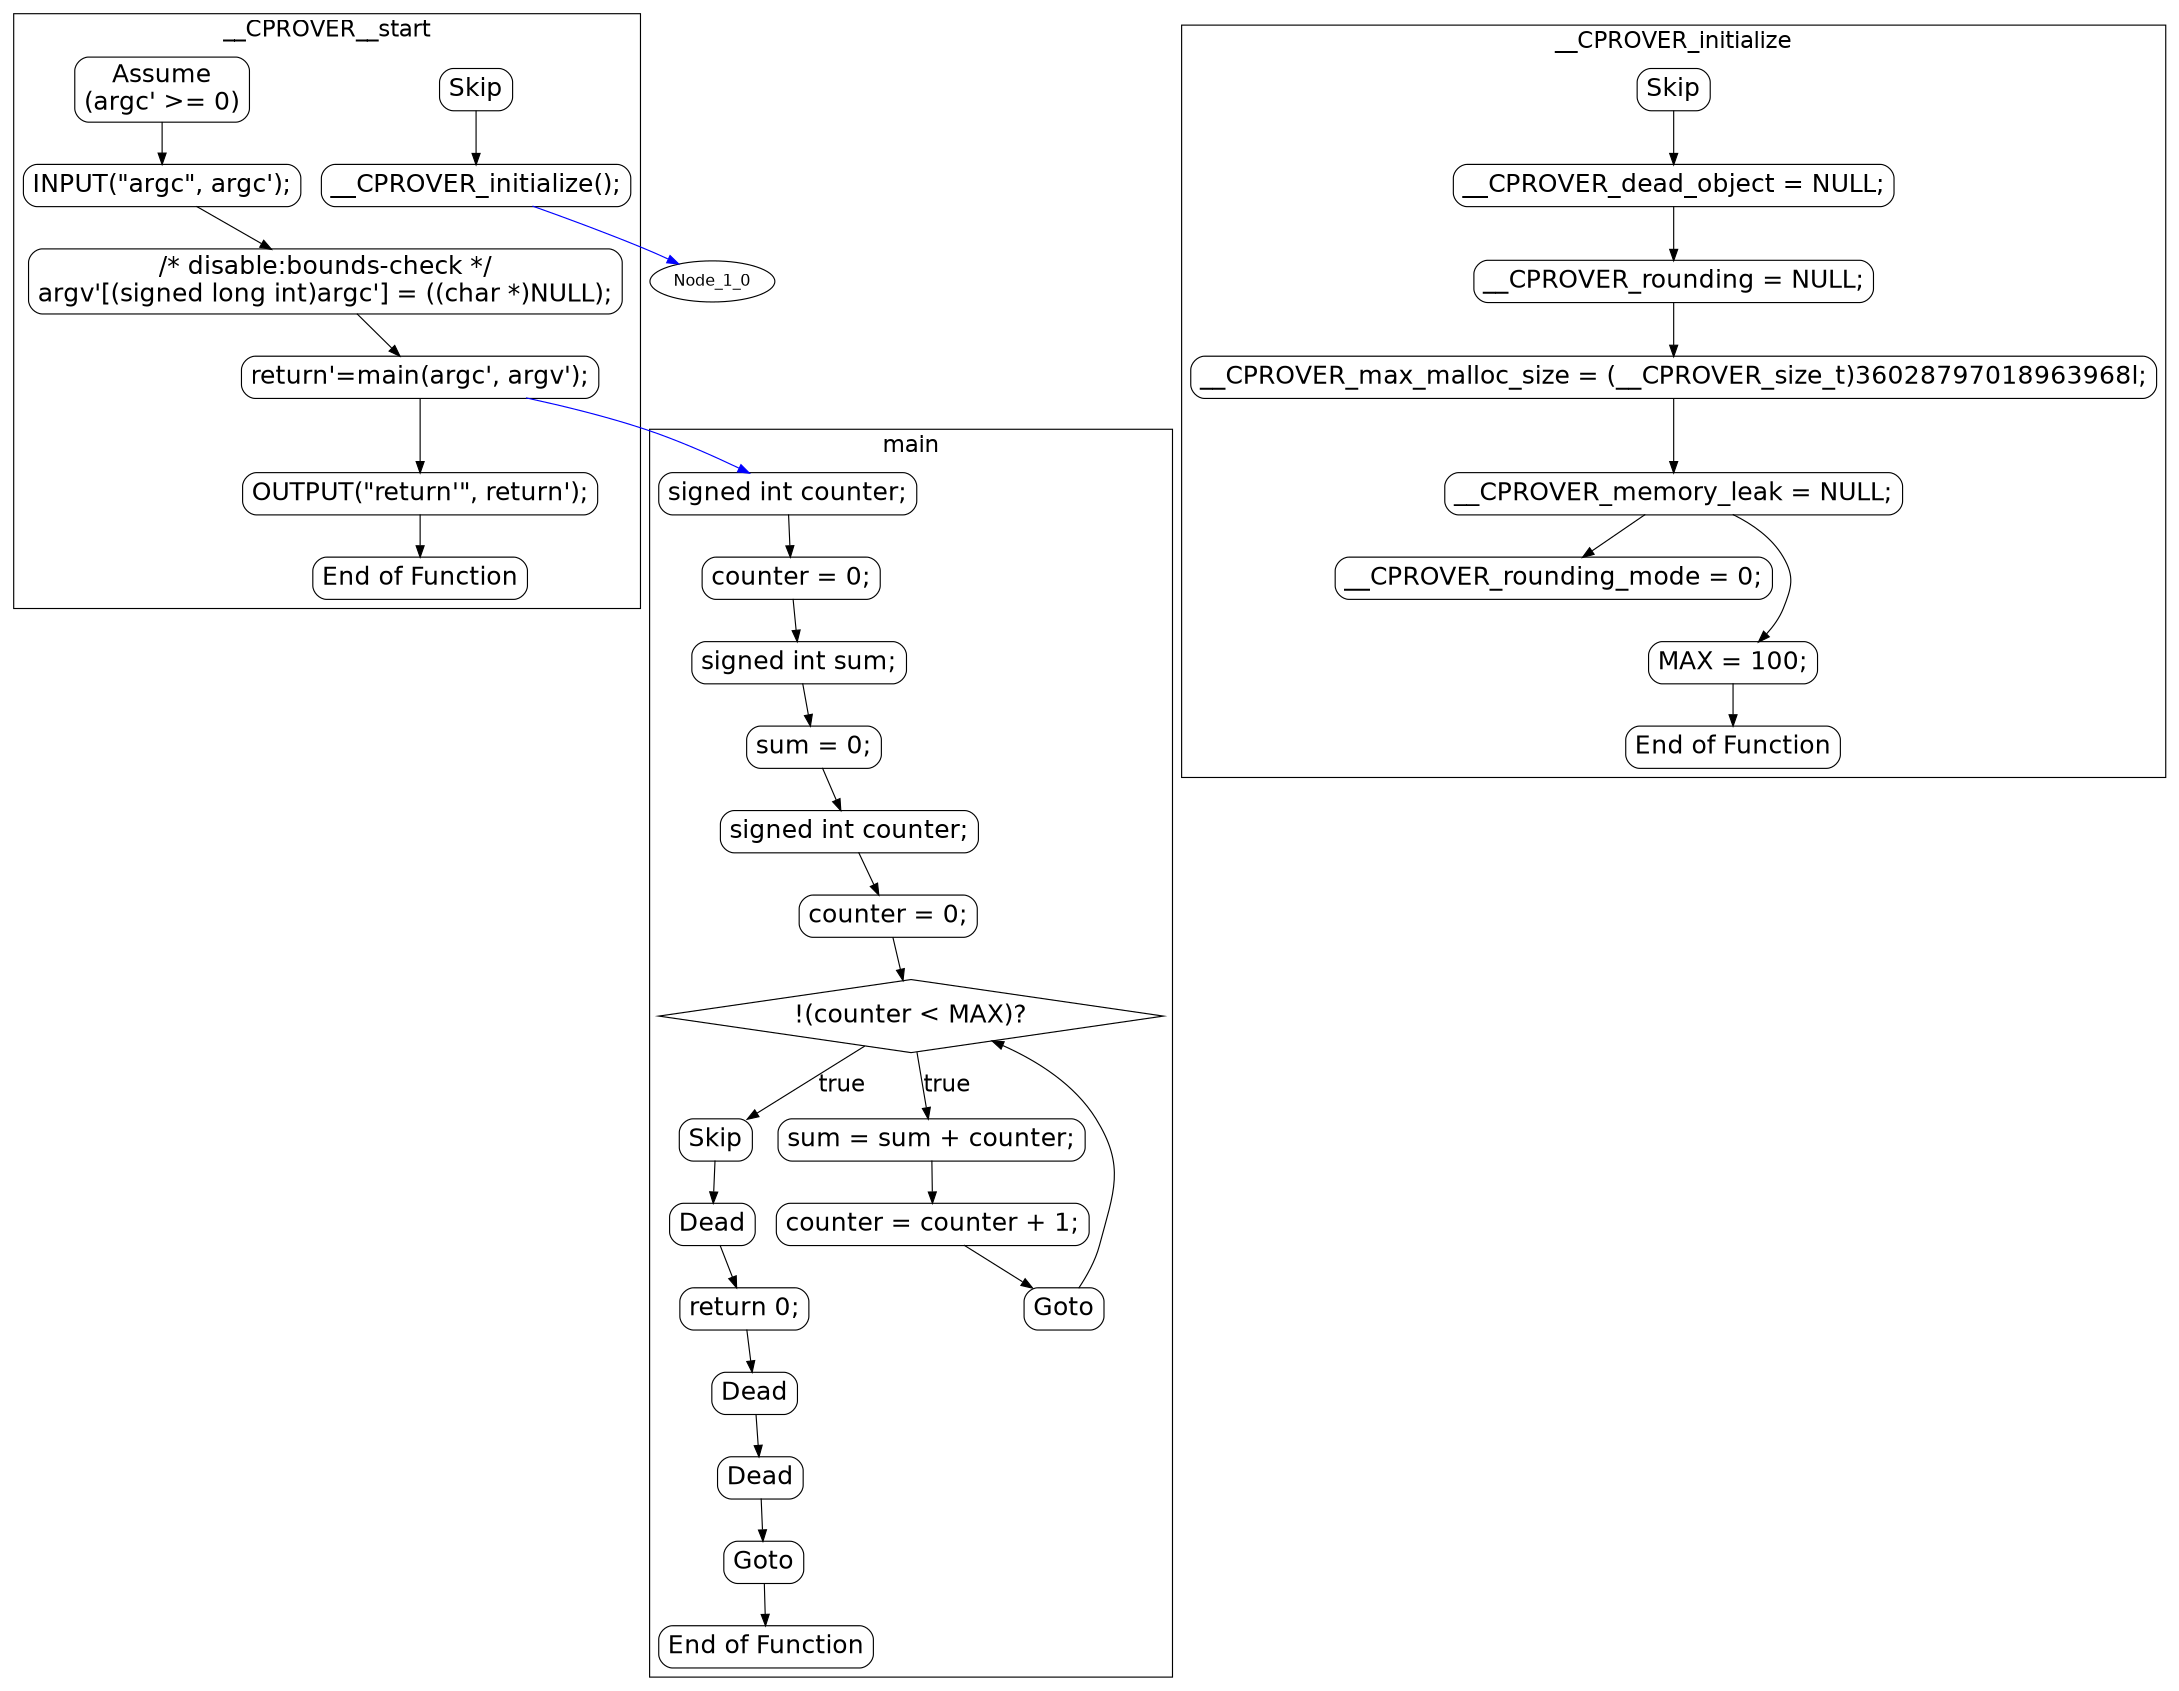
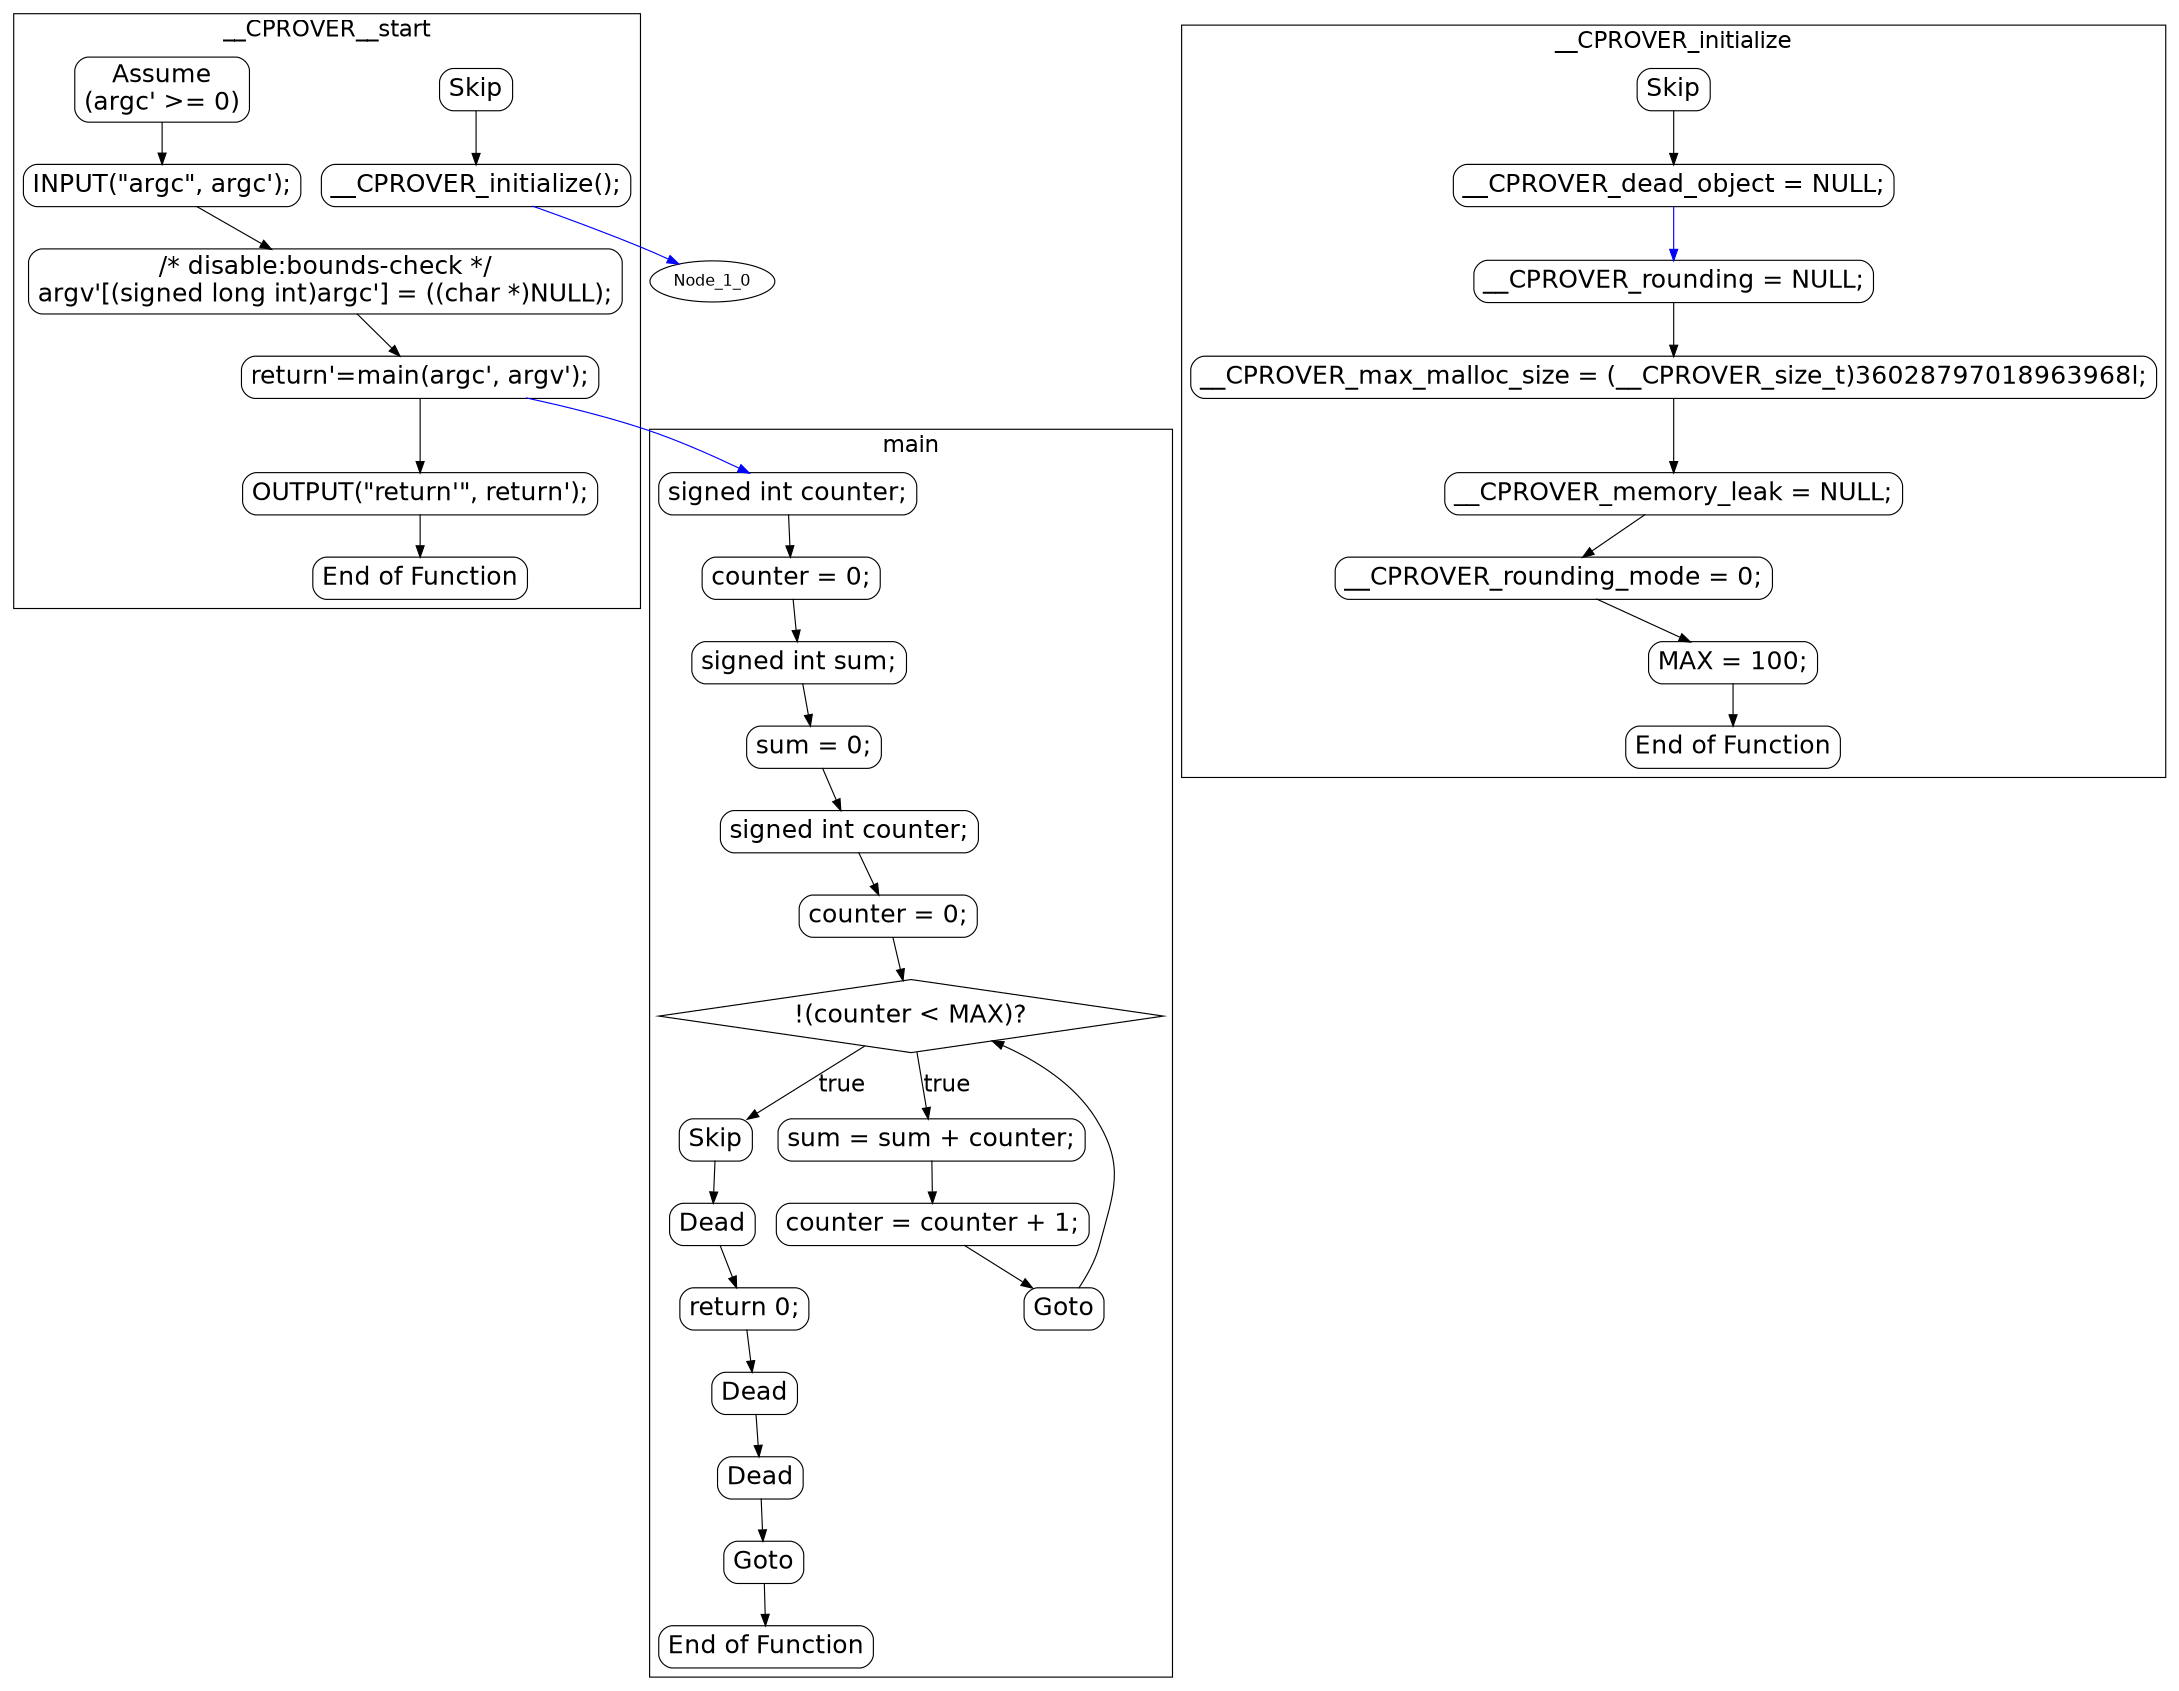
edge "__CPROVER_dead_object = NULL;" -> "__CPROVER_rounding = NULL;": color black -> blue
edge "__CPROVER_memory_leak = NULL;" -> "MAX = 100;": now "__CPROVER_rounding_mode = 0;" -> "MAX = 100;"
